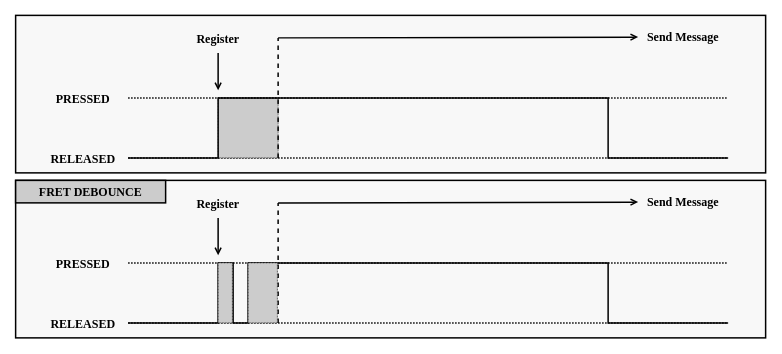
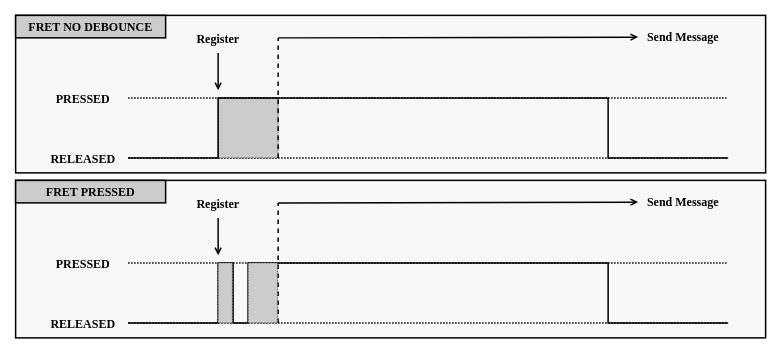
node "FRET NO DEBOUNCE": added
node "FRET DEBOUNCE": label "FRET DEBOUNCE" -> "FRET PRESSED"
